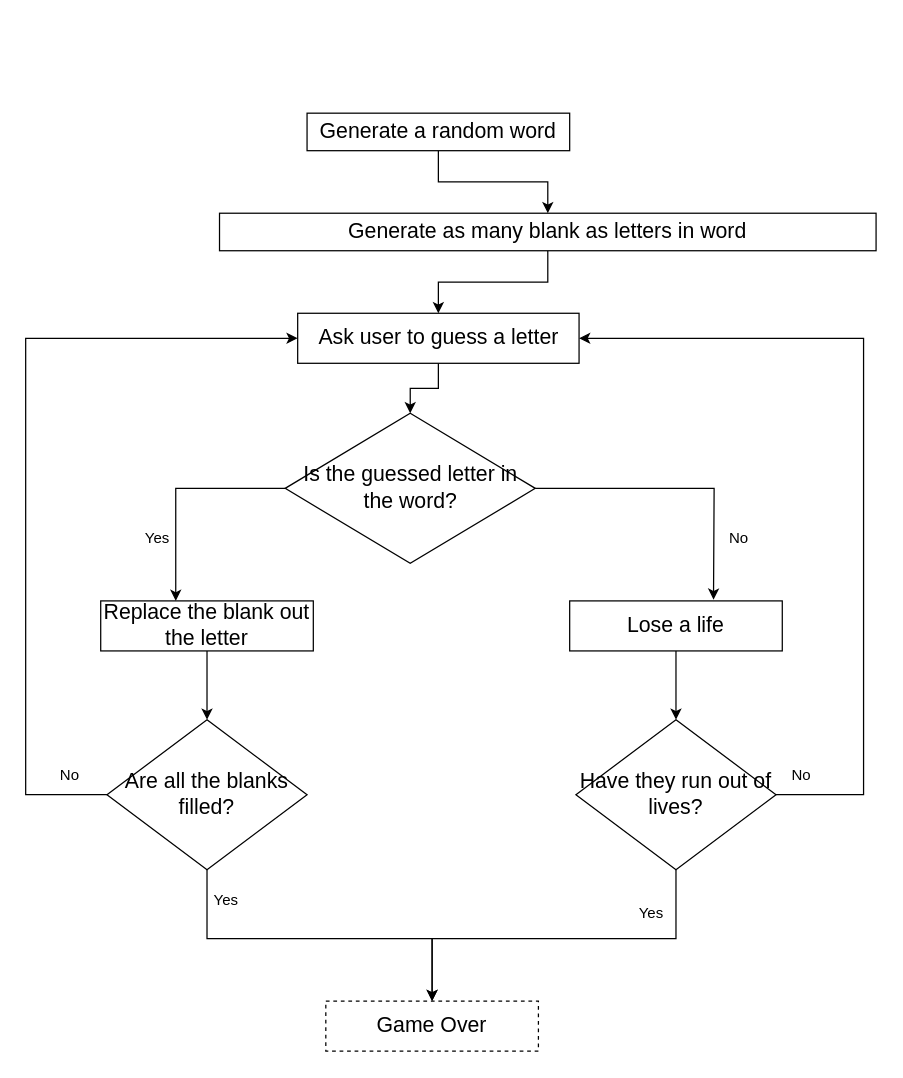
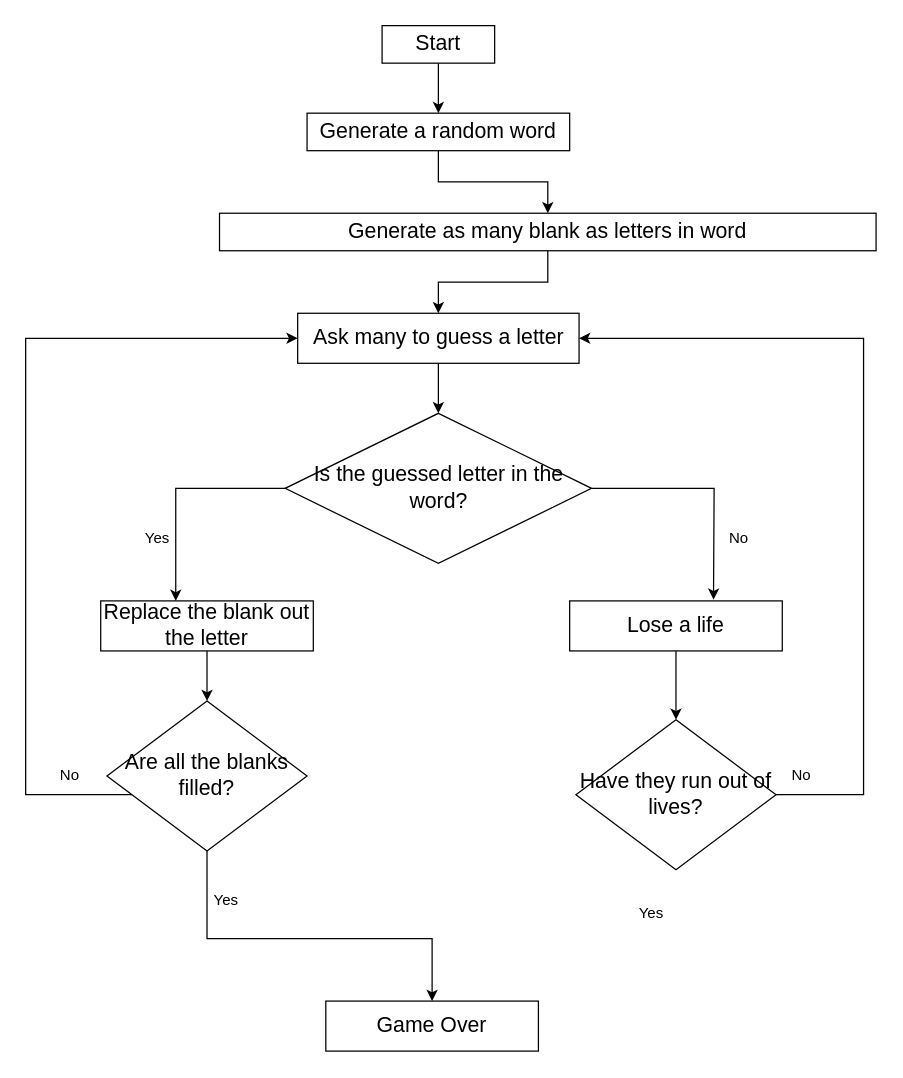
node "Start": added
edge "Start" -> "Generate a random word": added
node "Ask user to guess a letter": label "Ask user to guess a letter" -> "Ask many to guess a letter"
node "Is the guessed letter in the word?": size 250x150 -> 306x150
node "Are all the blanks filled?": moved (207, 794) -> (207, 776)
edge "Have they run out of lives?" -> "Game Over": removed
node "Game Over": style dashed -> solid
